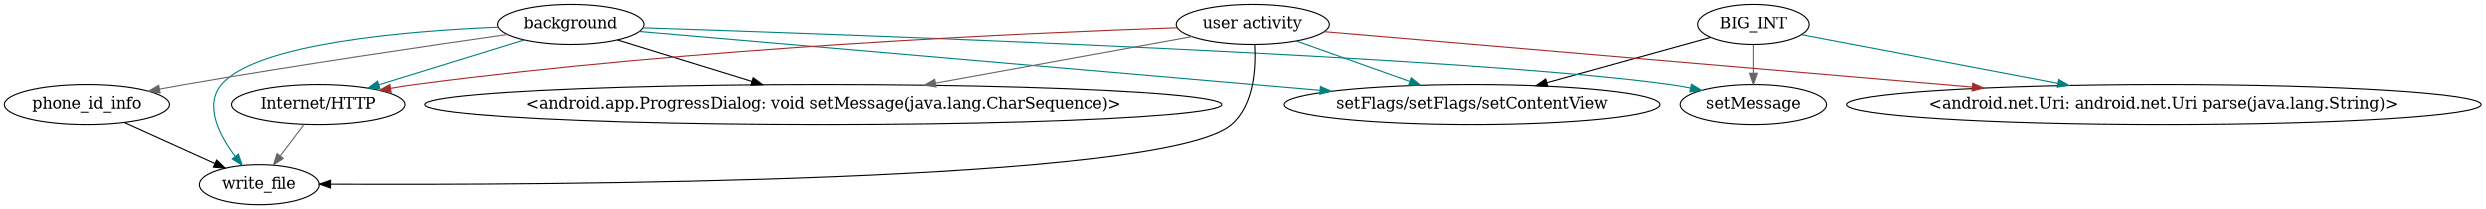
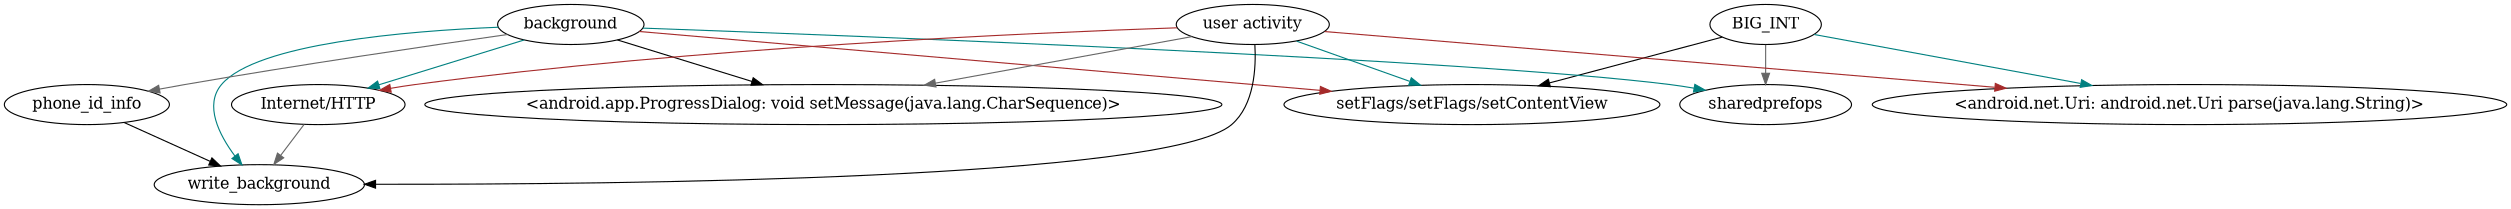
edge "background" -> "setFlags/setFlags/setContentView": color teal -> brown
node "setMessage": label "setMessage" -> "sharedprefops"
node "write_file": label "write_file" -> "write_background"
